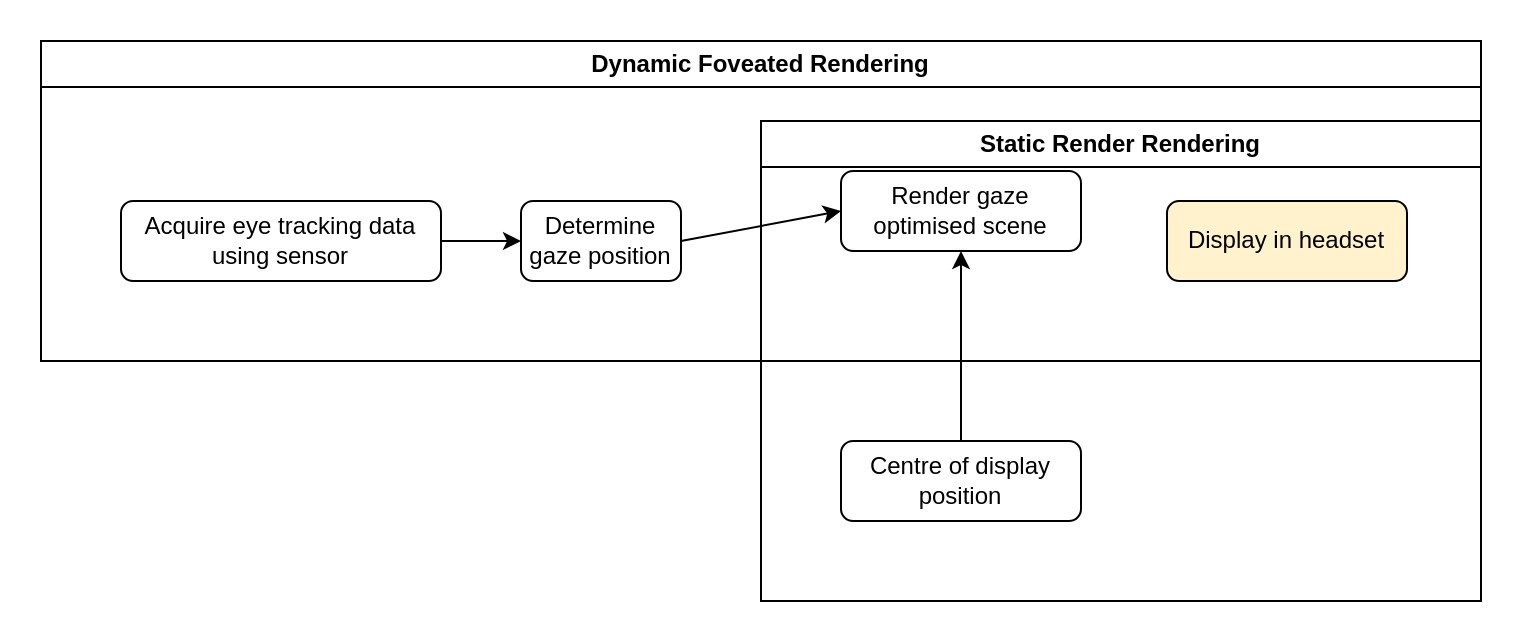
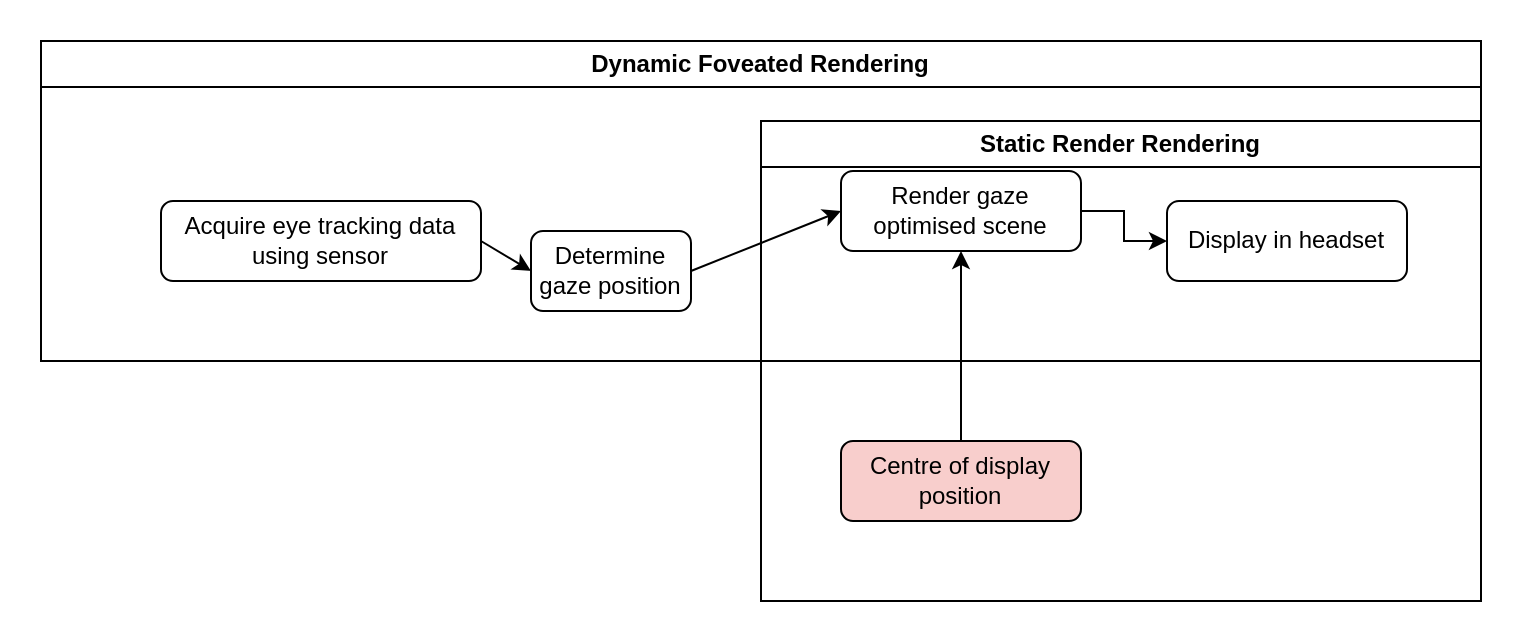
edge "Render gaze optimised scene" -> "Display in headset": added
node "Acquire eye tracking data using sensor": moved (281, 241) -> (321, 241)
node "Determine gaze position": moved (601, 241) -> (611, 271)
node "Display in headset": fillcolor #fff2cc -> #ffffff
node "Centre of display position": fillcolor #ffffff -> #f8cecc
